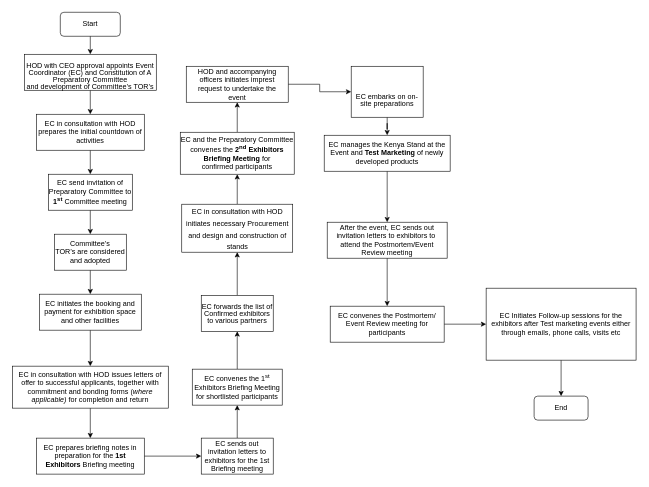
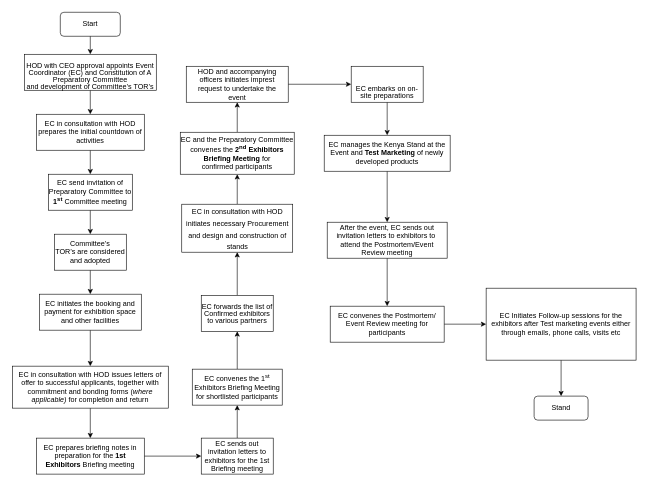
node "EC embarks on on-site preparations": size 72x51 -> 72x36
node "End": label "End" -> "Stand"
